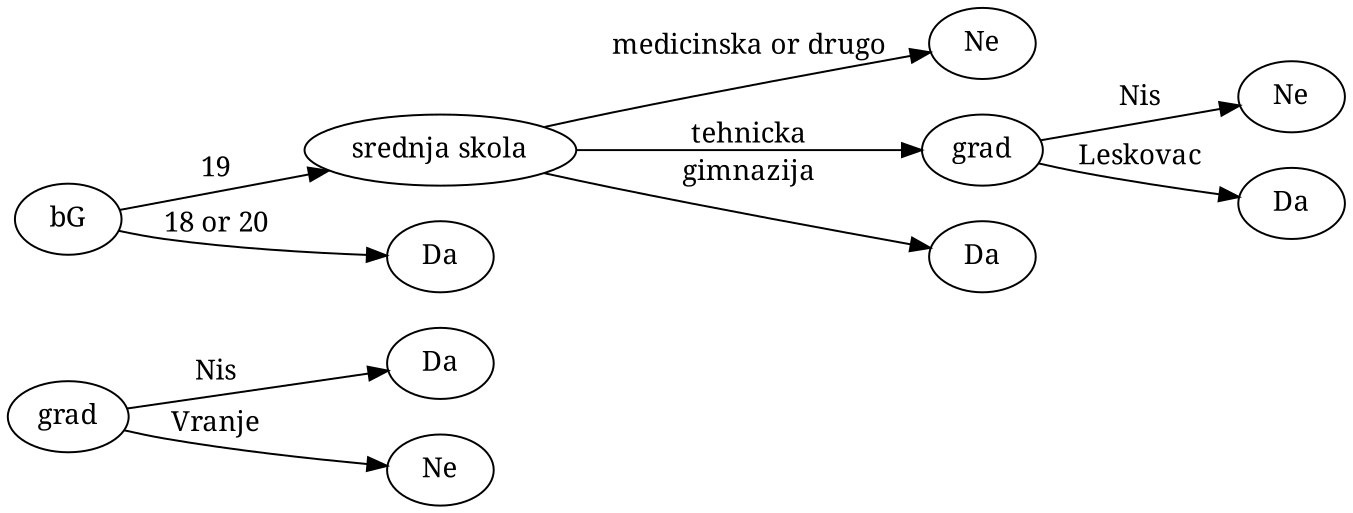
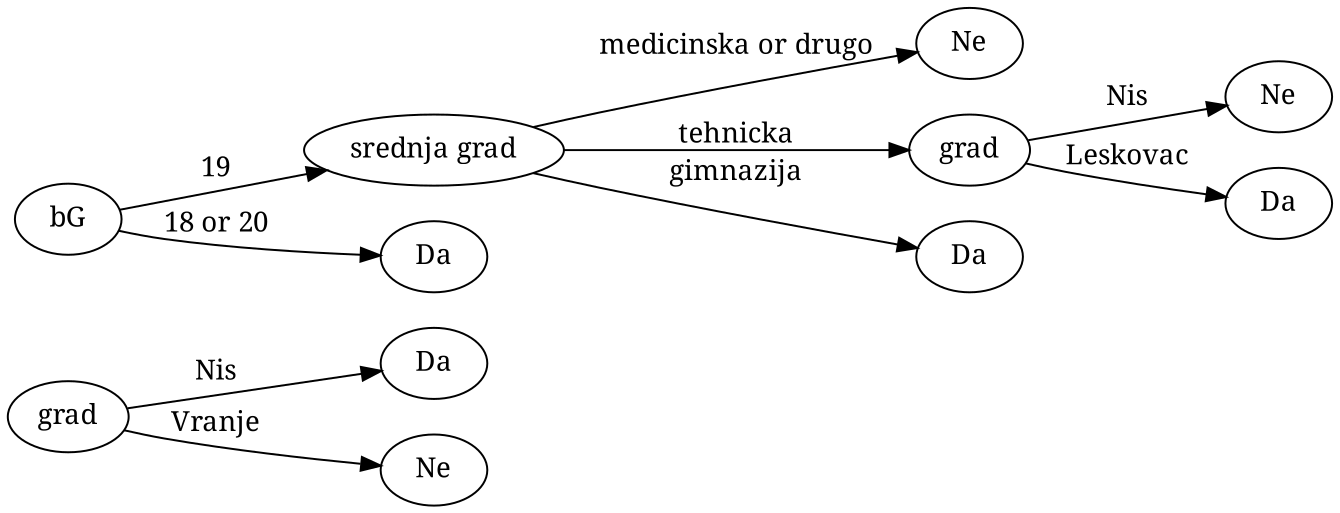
node "srednja skola": label "srednja skola" -> "srednja grad"
